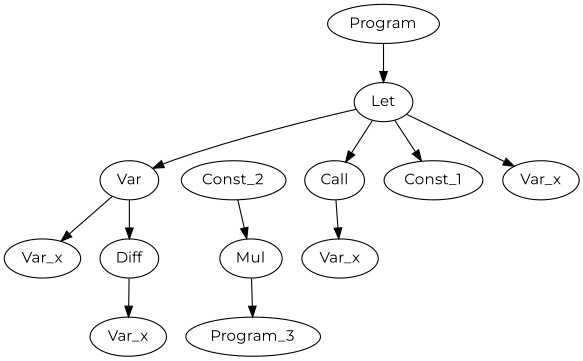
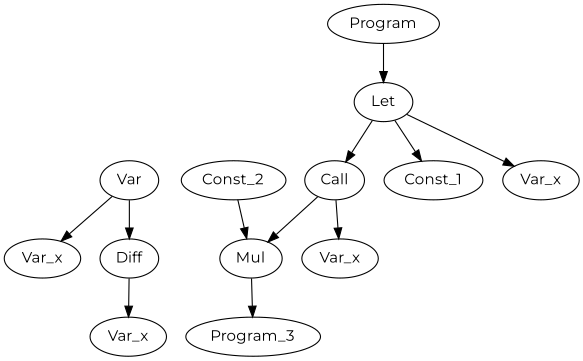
edge "Let" -> "Var": removed
edge "Call" -> "Mul": added
